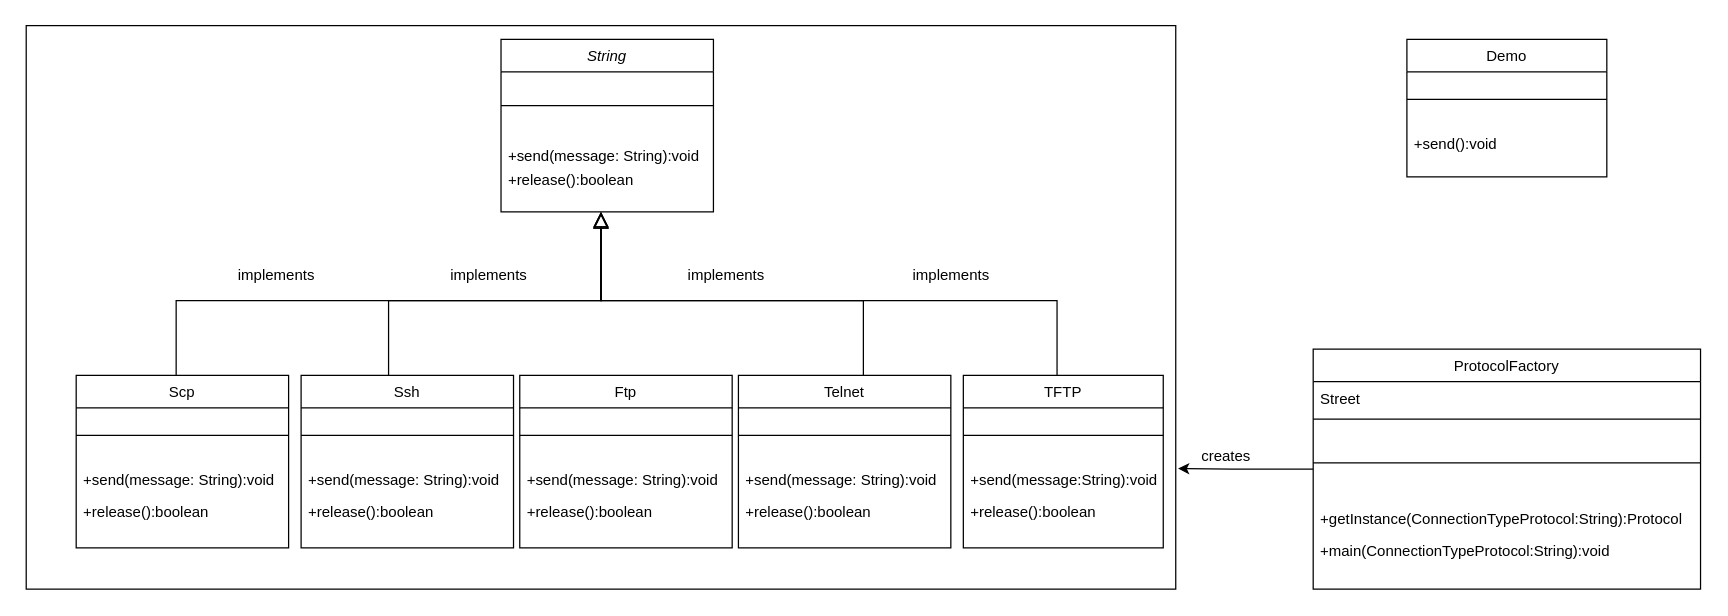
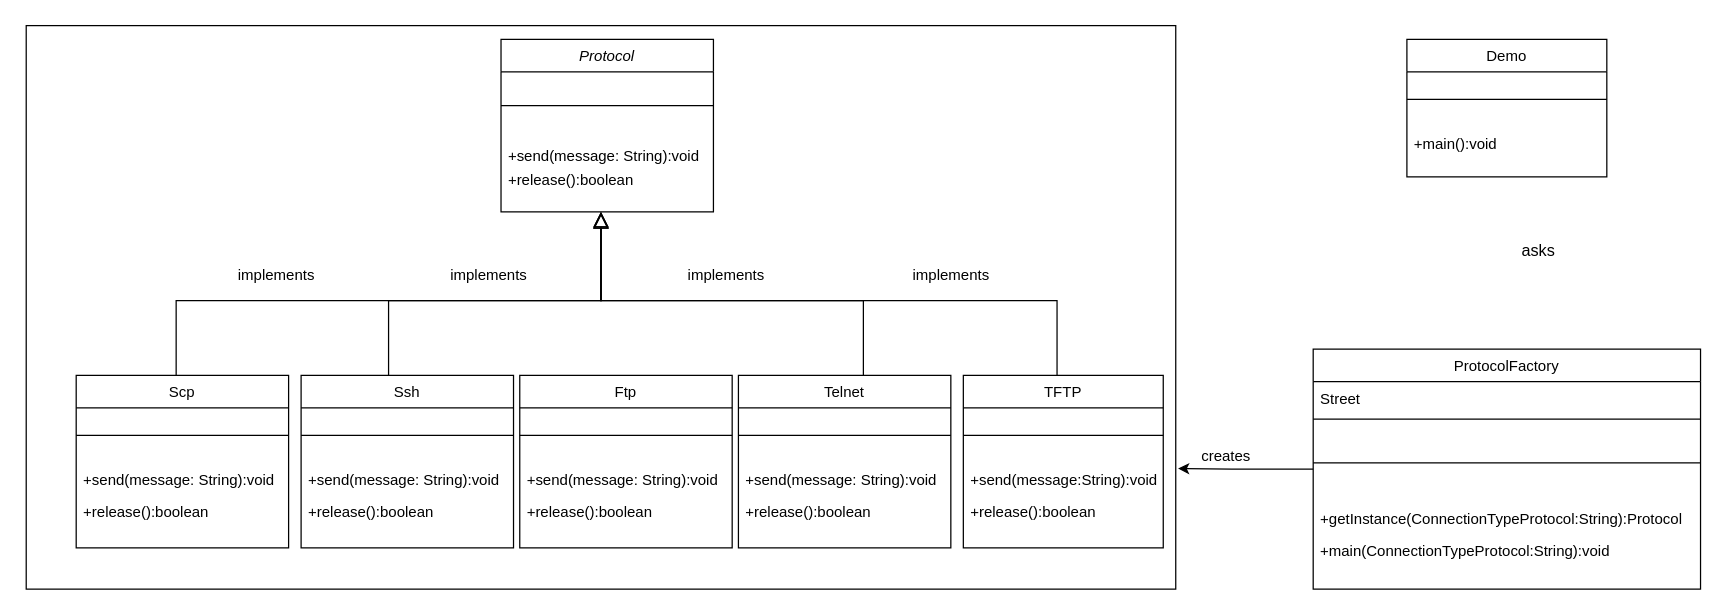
node "String": label "String" -> "Protocol"
node "+send():void": label "+send():void" -> "+main():void"
node "asks": added
